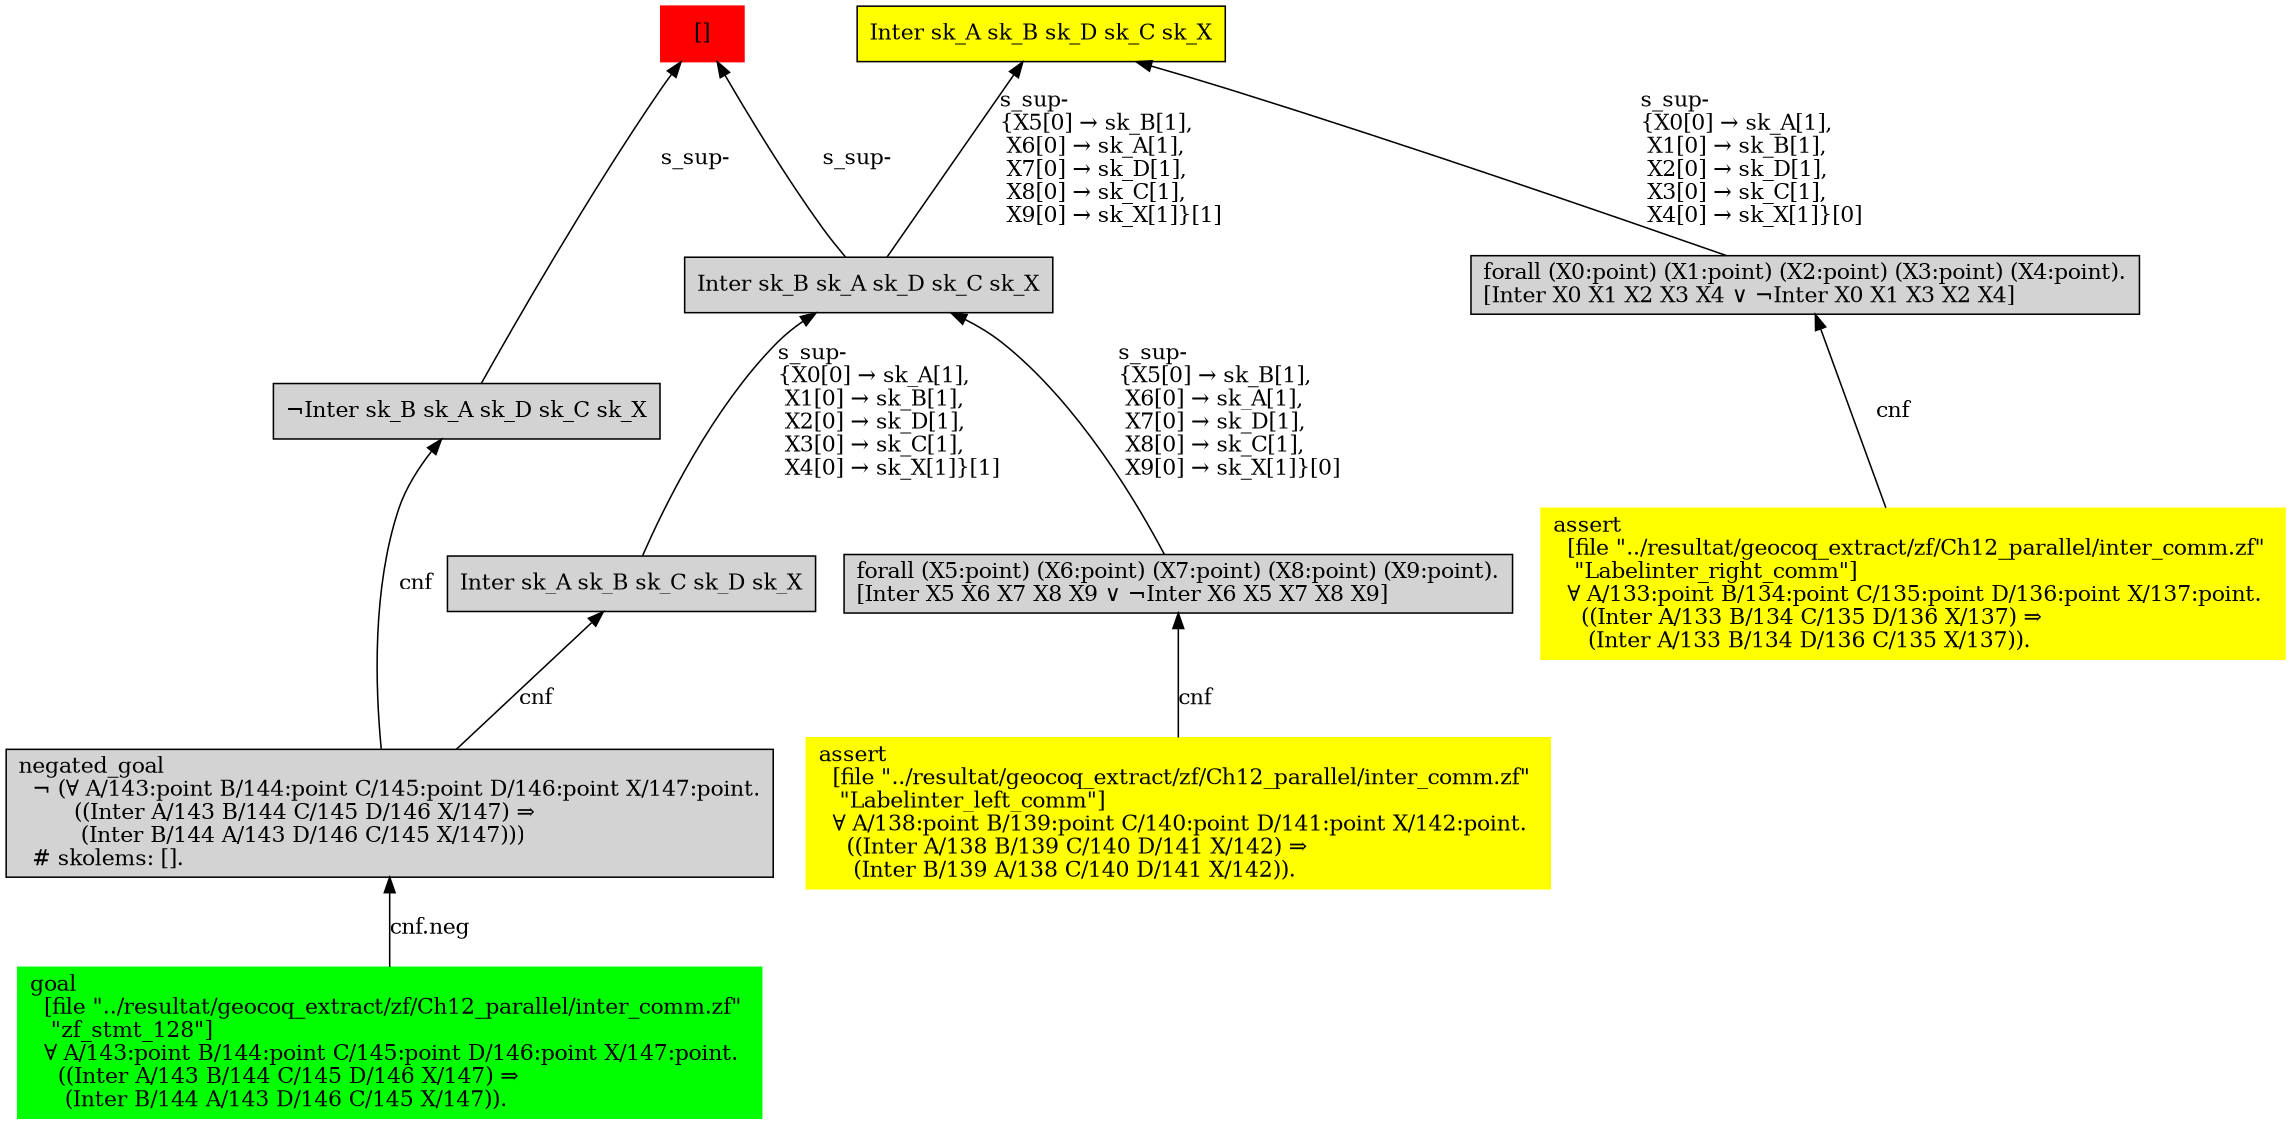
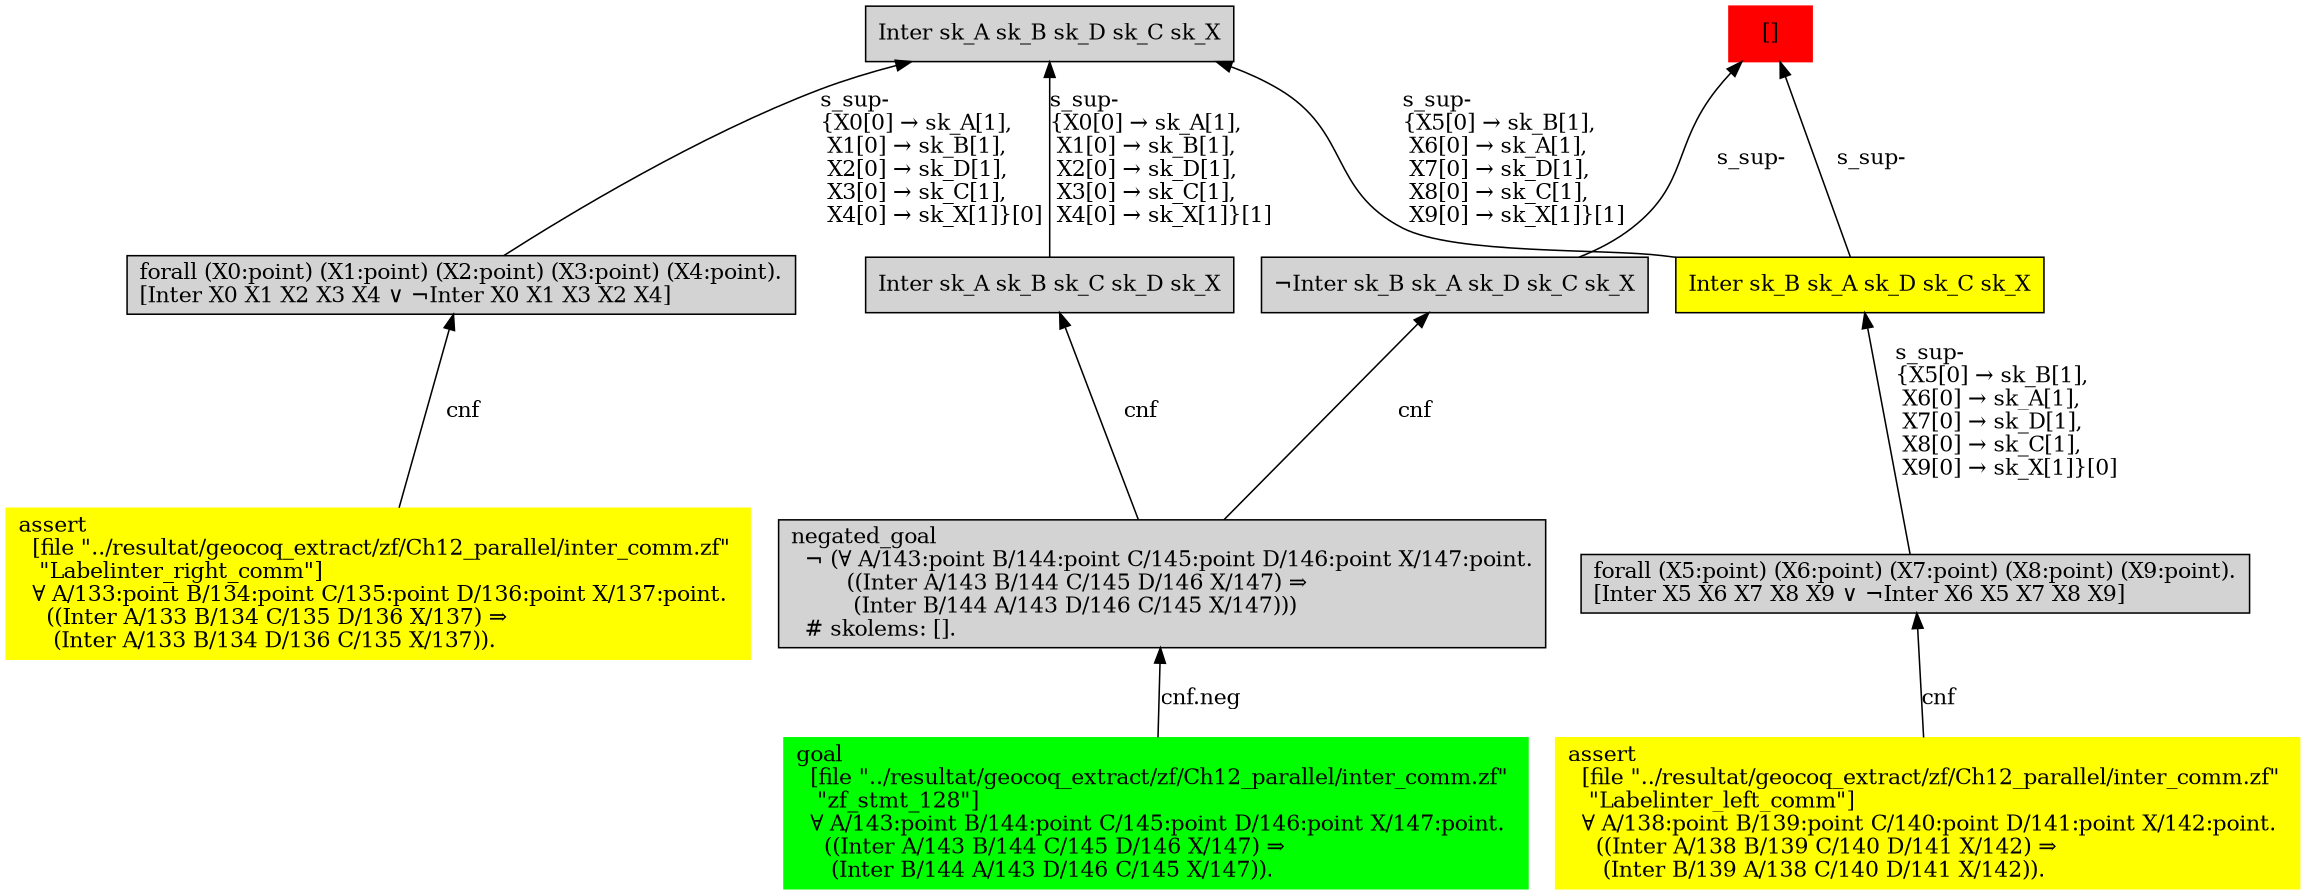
node "Inter sk_A sk_B sk_D sk_C sk_X": fillcolor yellow -> lightgrey
node "Inter sk_B sk_A sk_D sk_C sk_X": fillcolor lightgrey -> yellow
edge "Inter sk_A sk_B sk_C sk_D sk_X" -> "Inter sk_B sk_A sk_D sk_C sk_X": now "Inter sk_A sk_B sk_C sk_D sk_X" -> "Inter sk_A sk_B sk_D sk_C sk_X"
